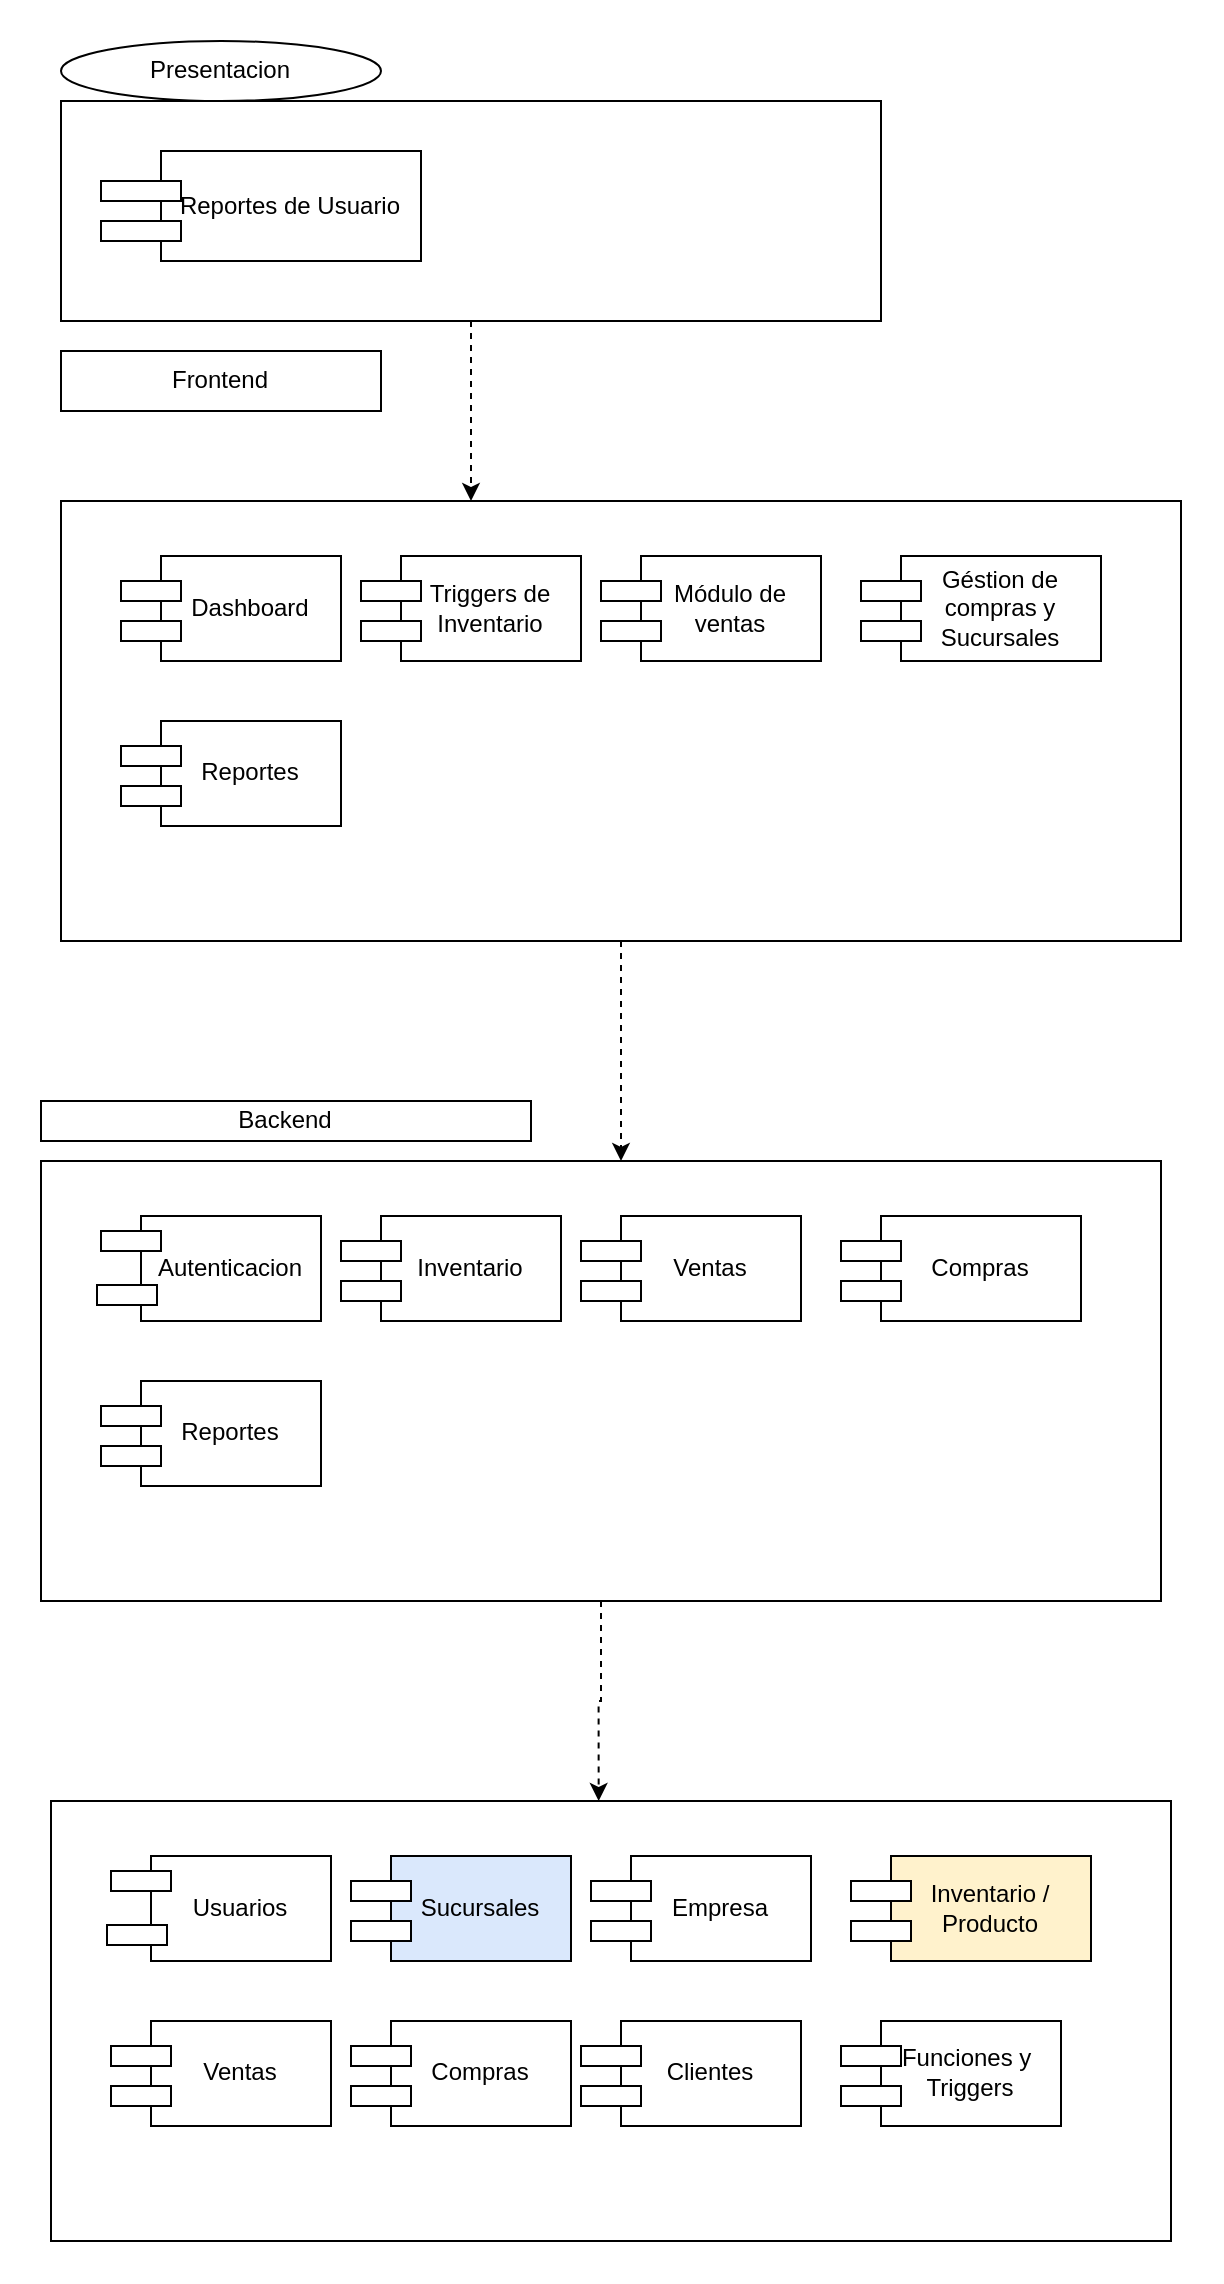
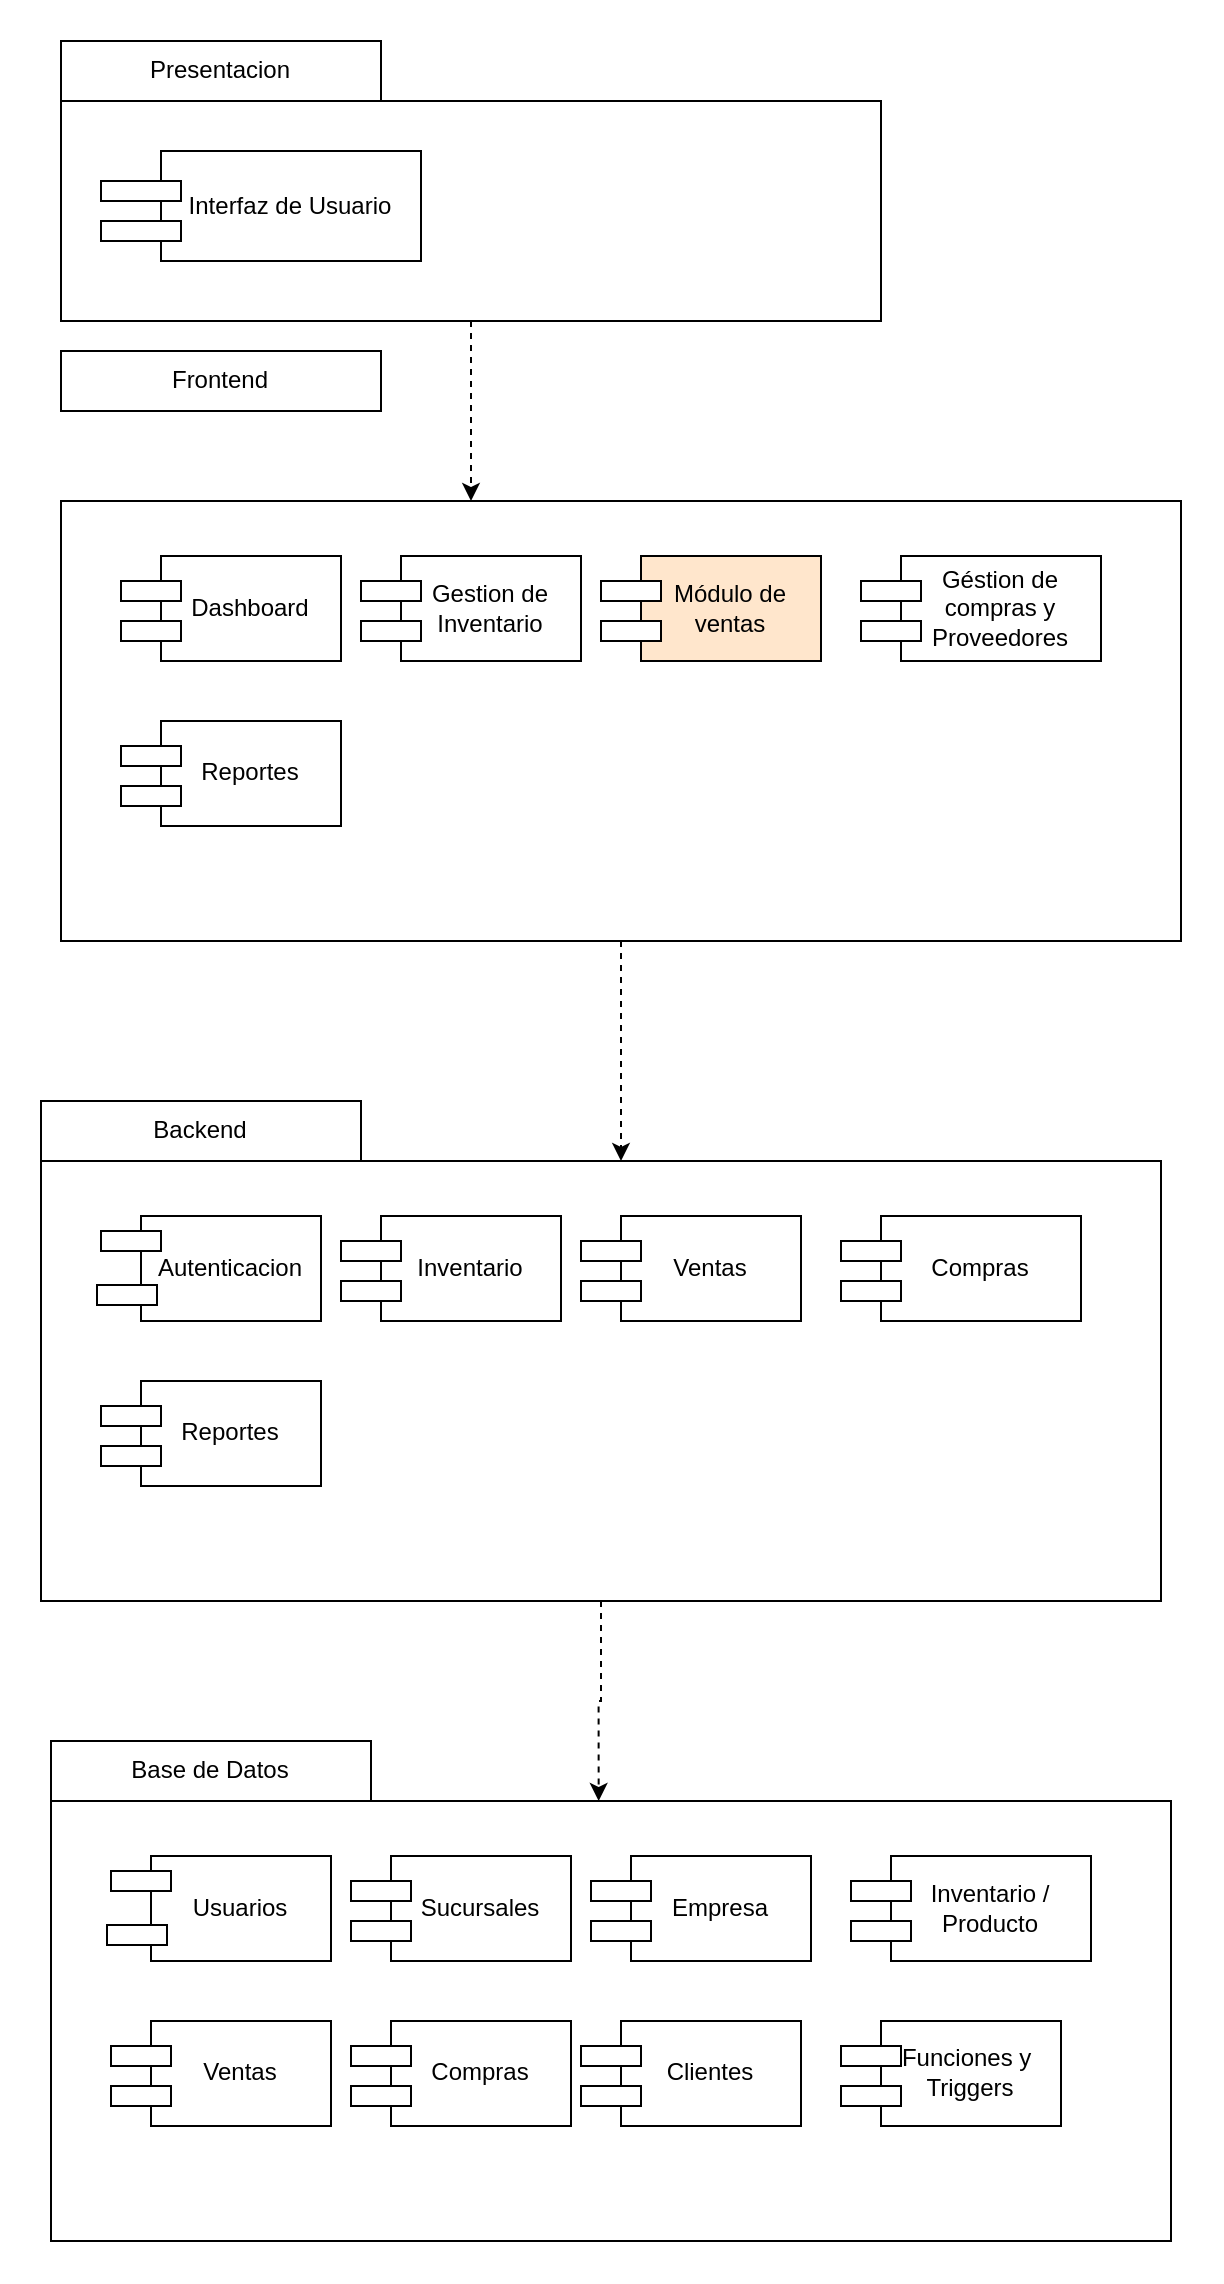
node "Presentacion": shape ellipse -> rectangle
node "Reportes de Usuario": label "Reportes de Usuario" -> "Interfaz de Usuario"
node "Triggers de Inventario": label "Triggers de Inventario" -> "Gestion de Inventario"
node "Módulo de ventas": fillcolor #ffffff -> #ffe6cc
node "Géstion de compras y Sucursales": label "Géstion de compras y Sucursales" -> "Géstion de compras y Proveedores"
node "Backend": size 490x40 -> 320x60
node "Base de Datos": added
node "Sucursales": fillcolor #dae8fc -> #ffffff
node "Inventario / Producto": fillcolor #fff2cc -> #ffffff
